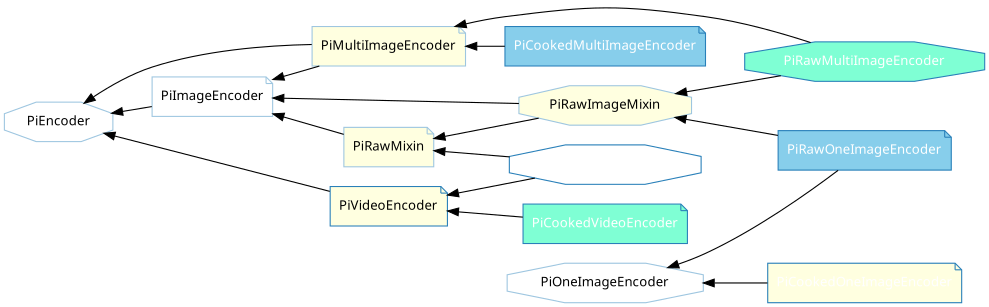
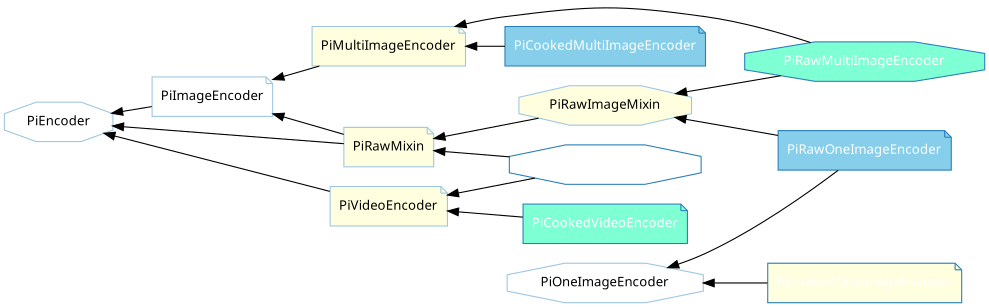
edge "PiMultiImageEncoder" -> "PiEncoder": now "PiRawMixin" -> "PiEncoder"
edge "PiRawImageMixin" -> "PiImageEncoder": removed
node "PiVideoEncoder": color #2980b9 -> #9ec6e0
